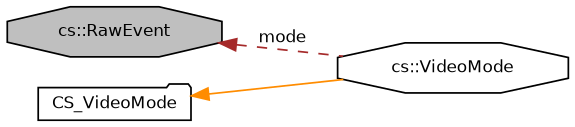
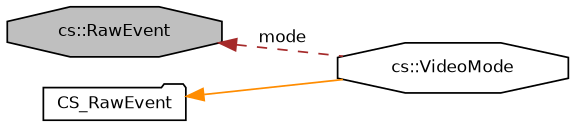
node "CS_VideoMode": label "CS_VideoMode" -> "CS_RawEvent"
